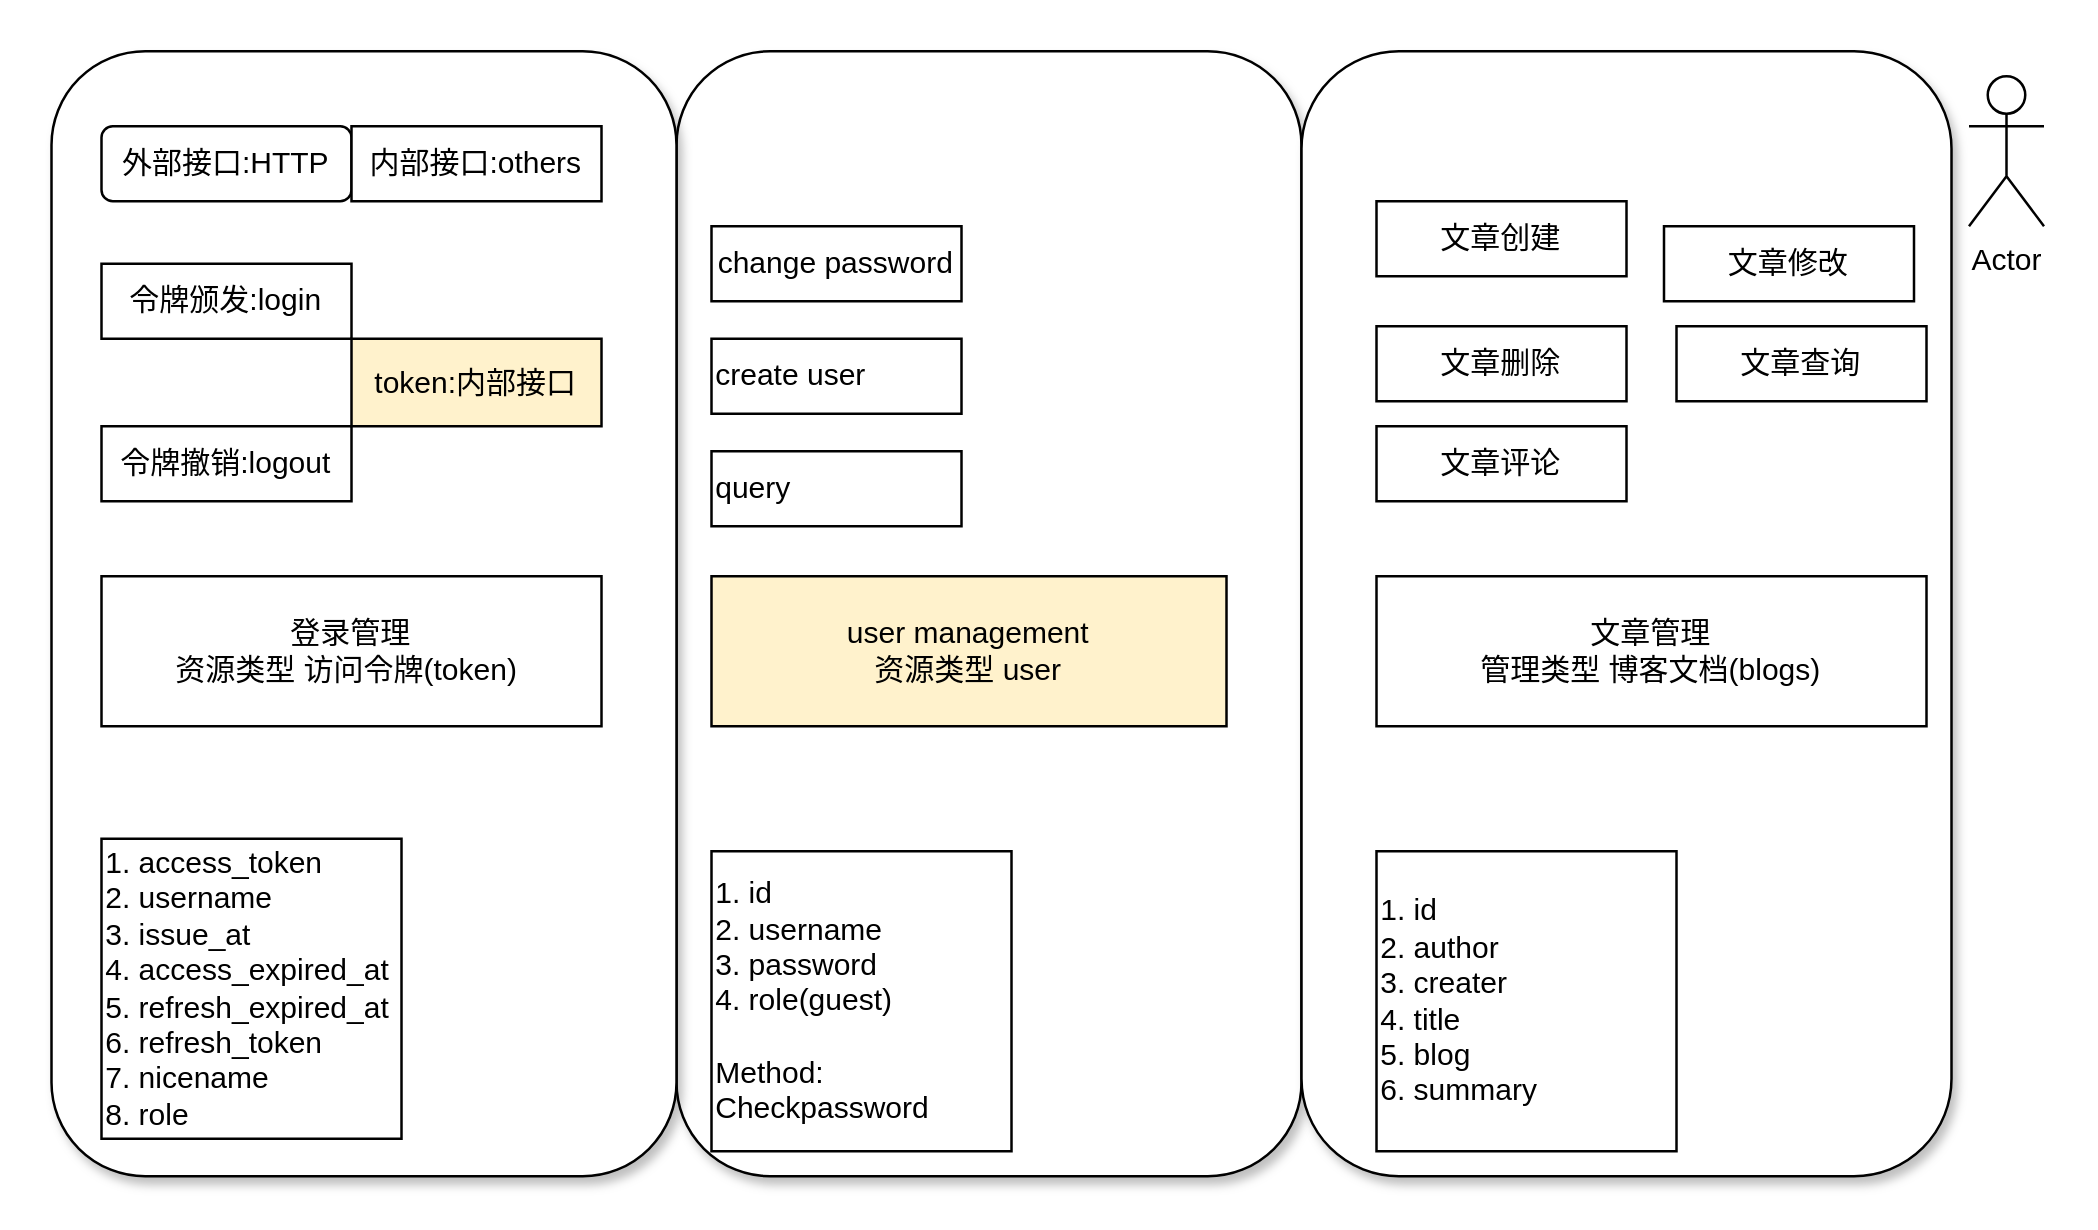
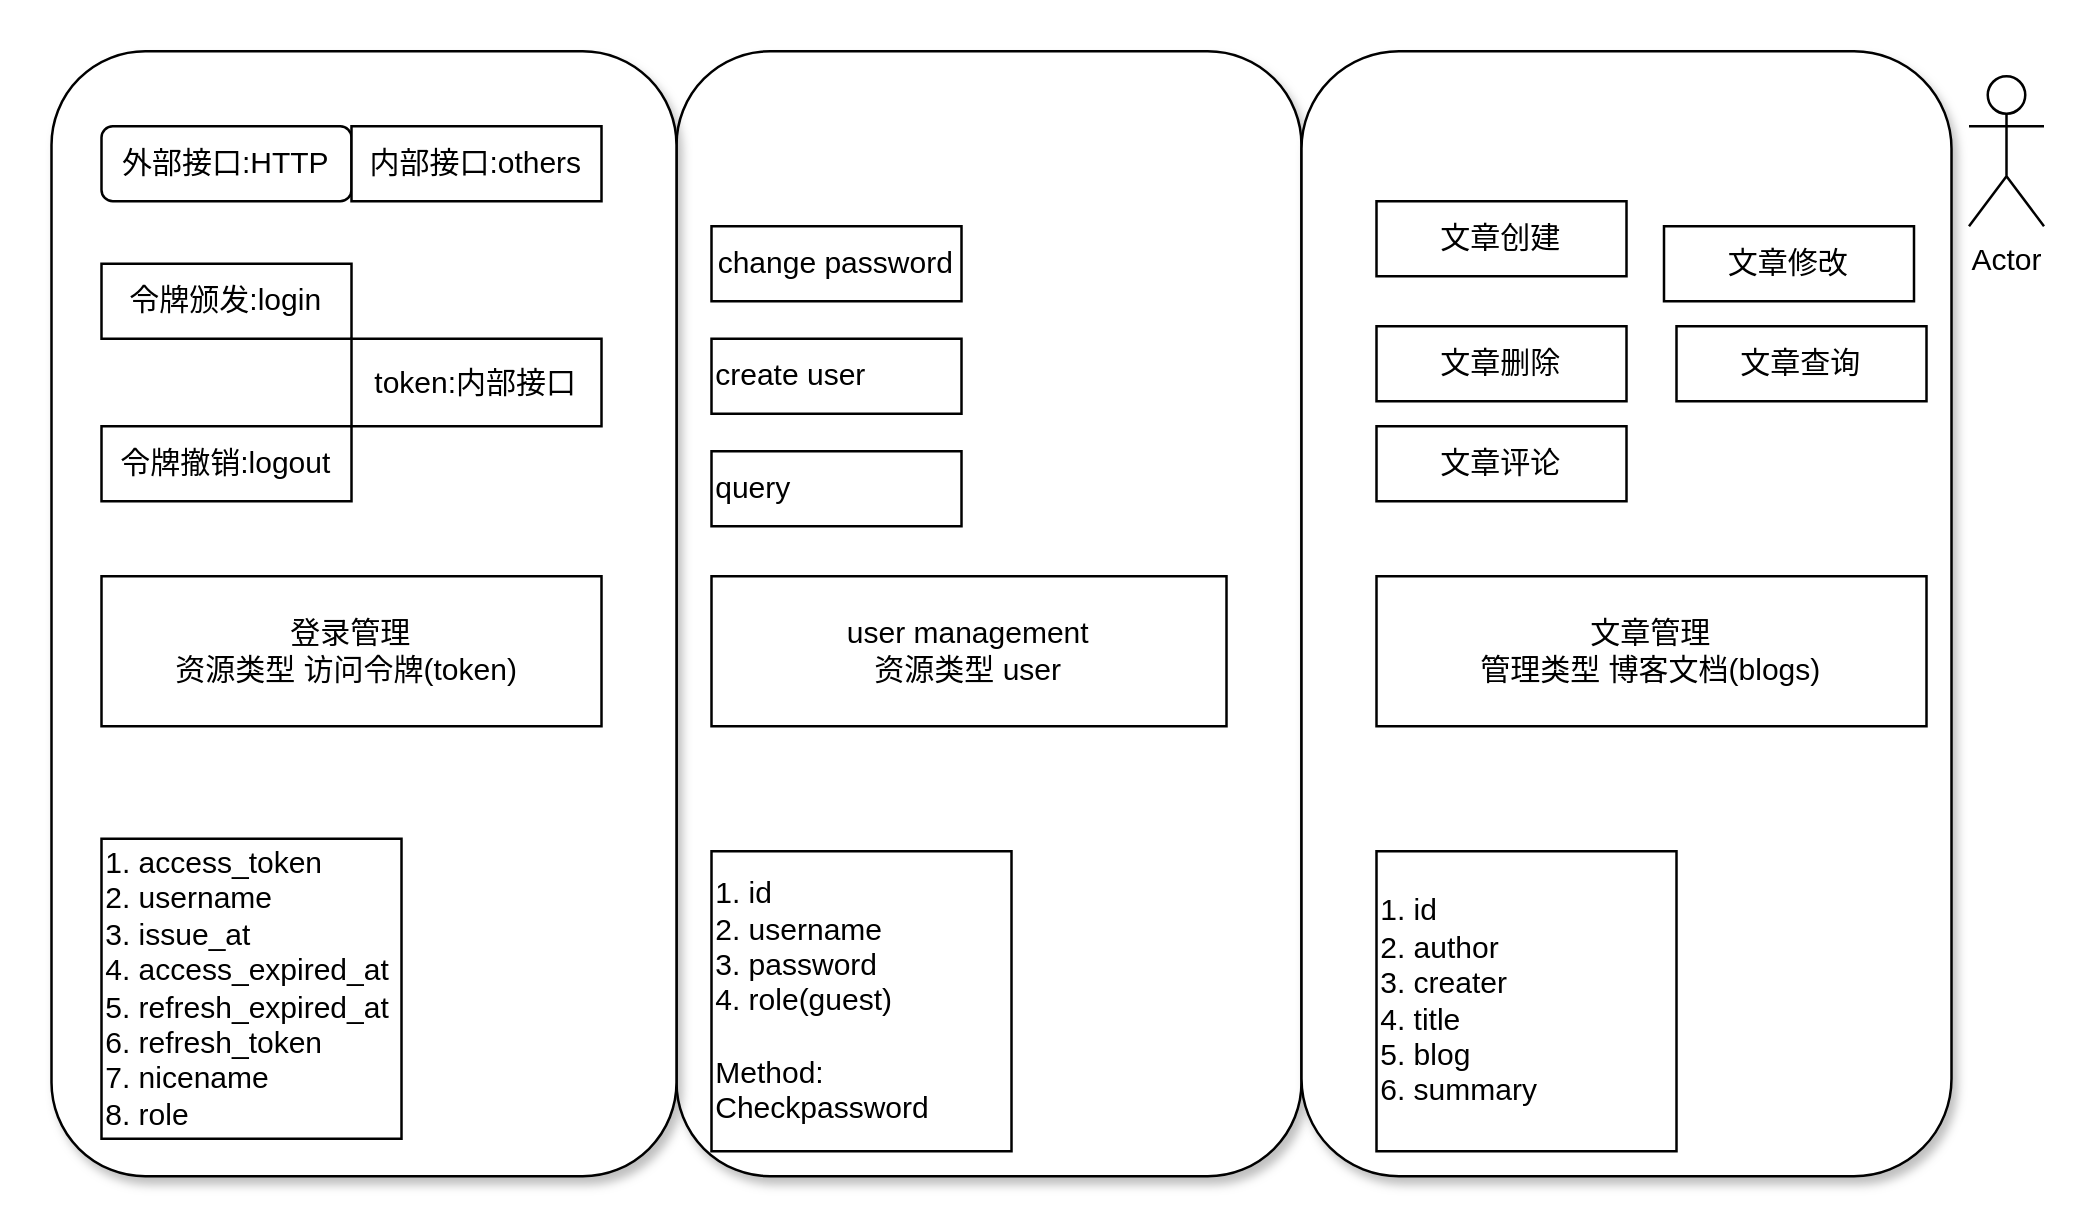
node "token:内部接口": fillcolor #fff2cc -> #ffffff
node "user management 资源类型 user": fillcolor #fff2cc -> #ffffff
